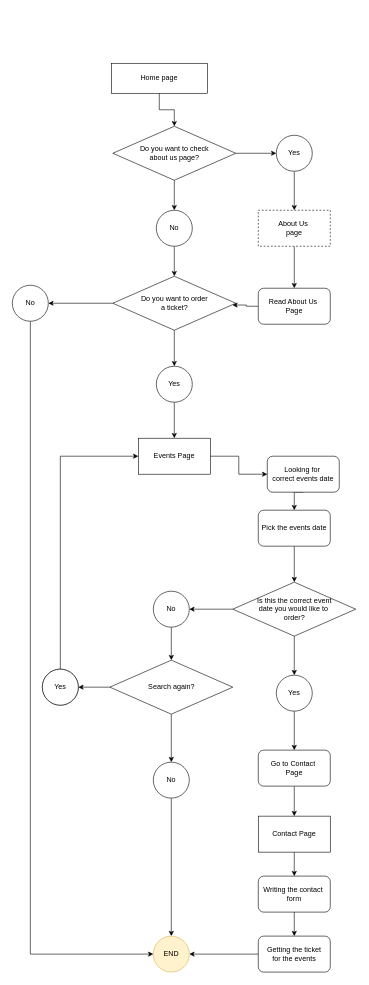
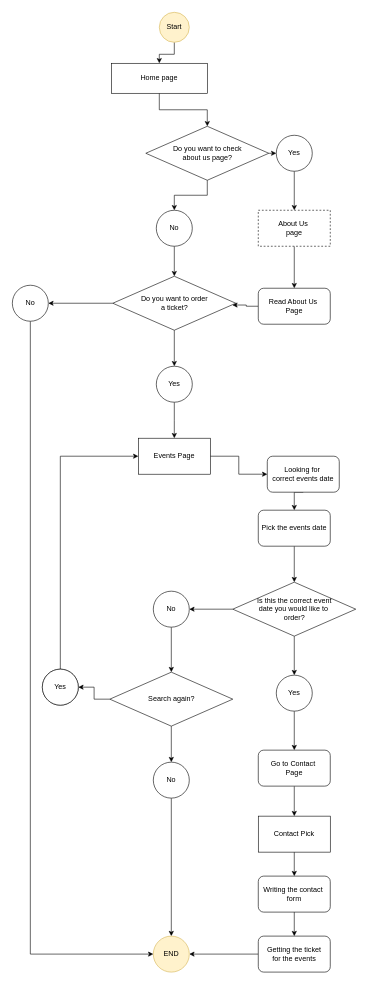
node "Start": added
edge "Start" -> "Home page": added
node "Do you want to check about us page?": moved (174, 153) -> (207, 153)
node "Search again?": moved (171, 687) -> (171, 699)
node "Contact Page": label "Contact Page" -> "Contact Pick"
